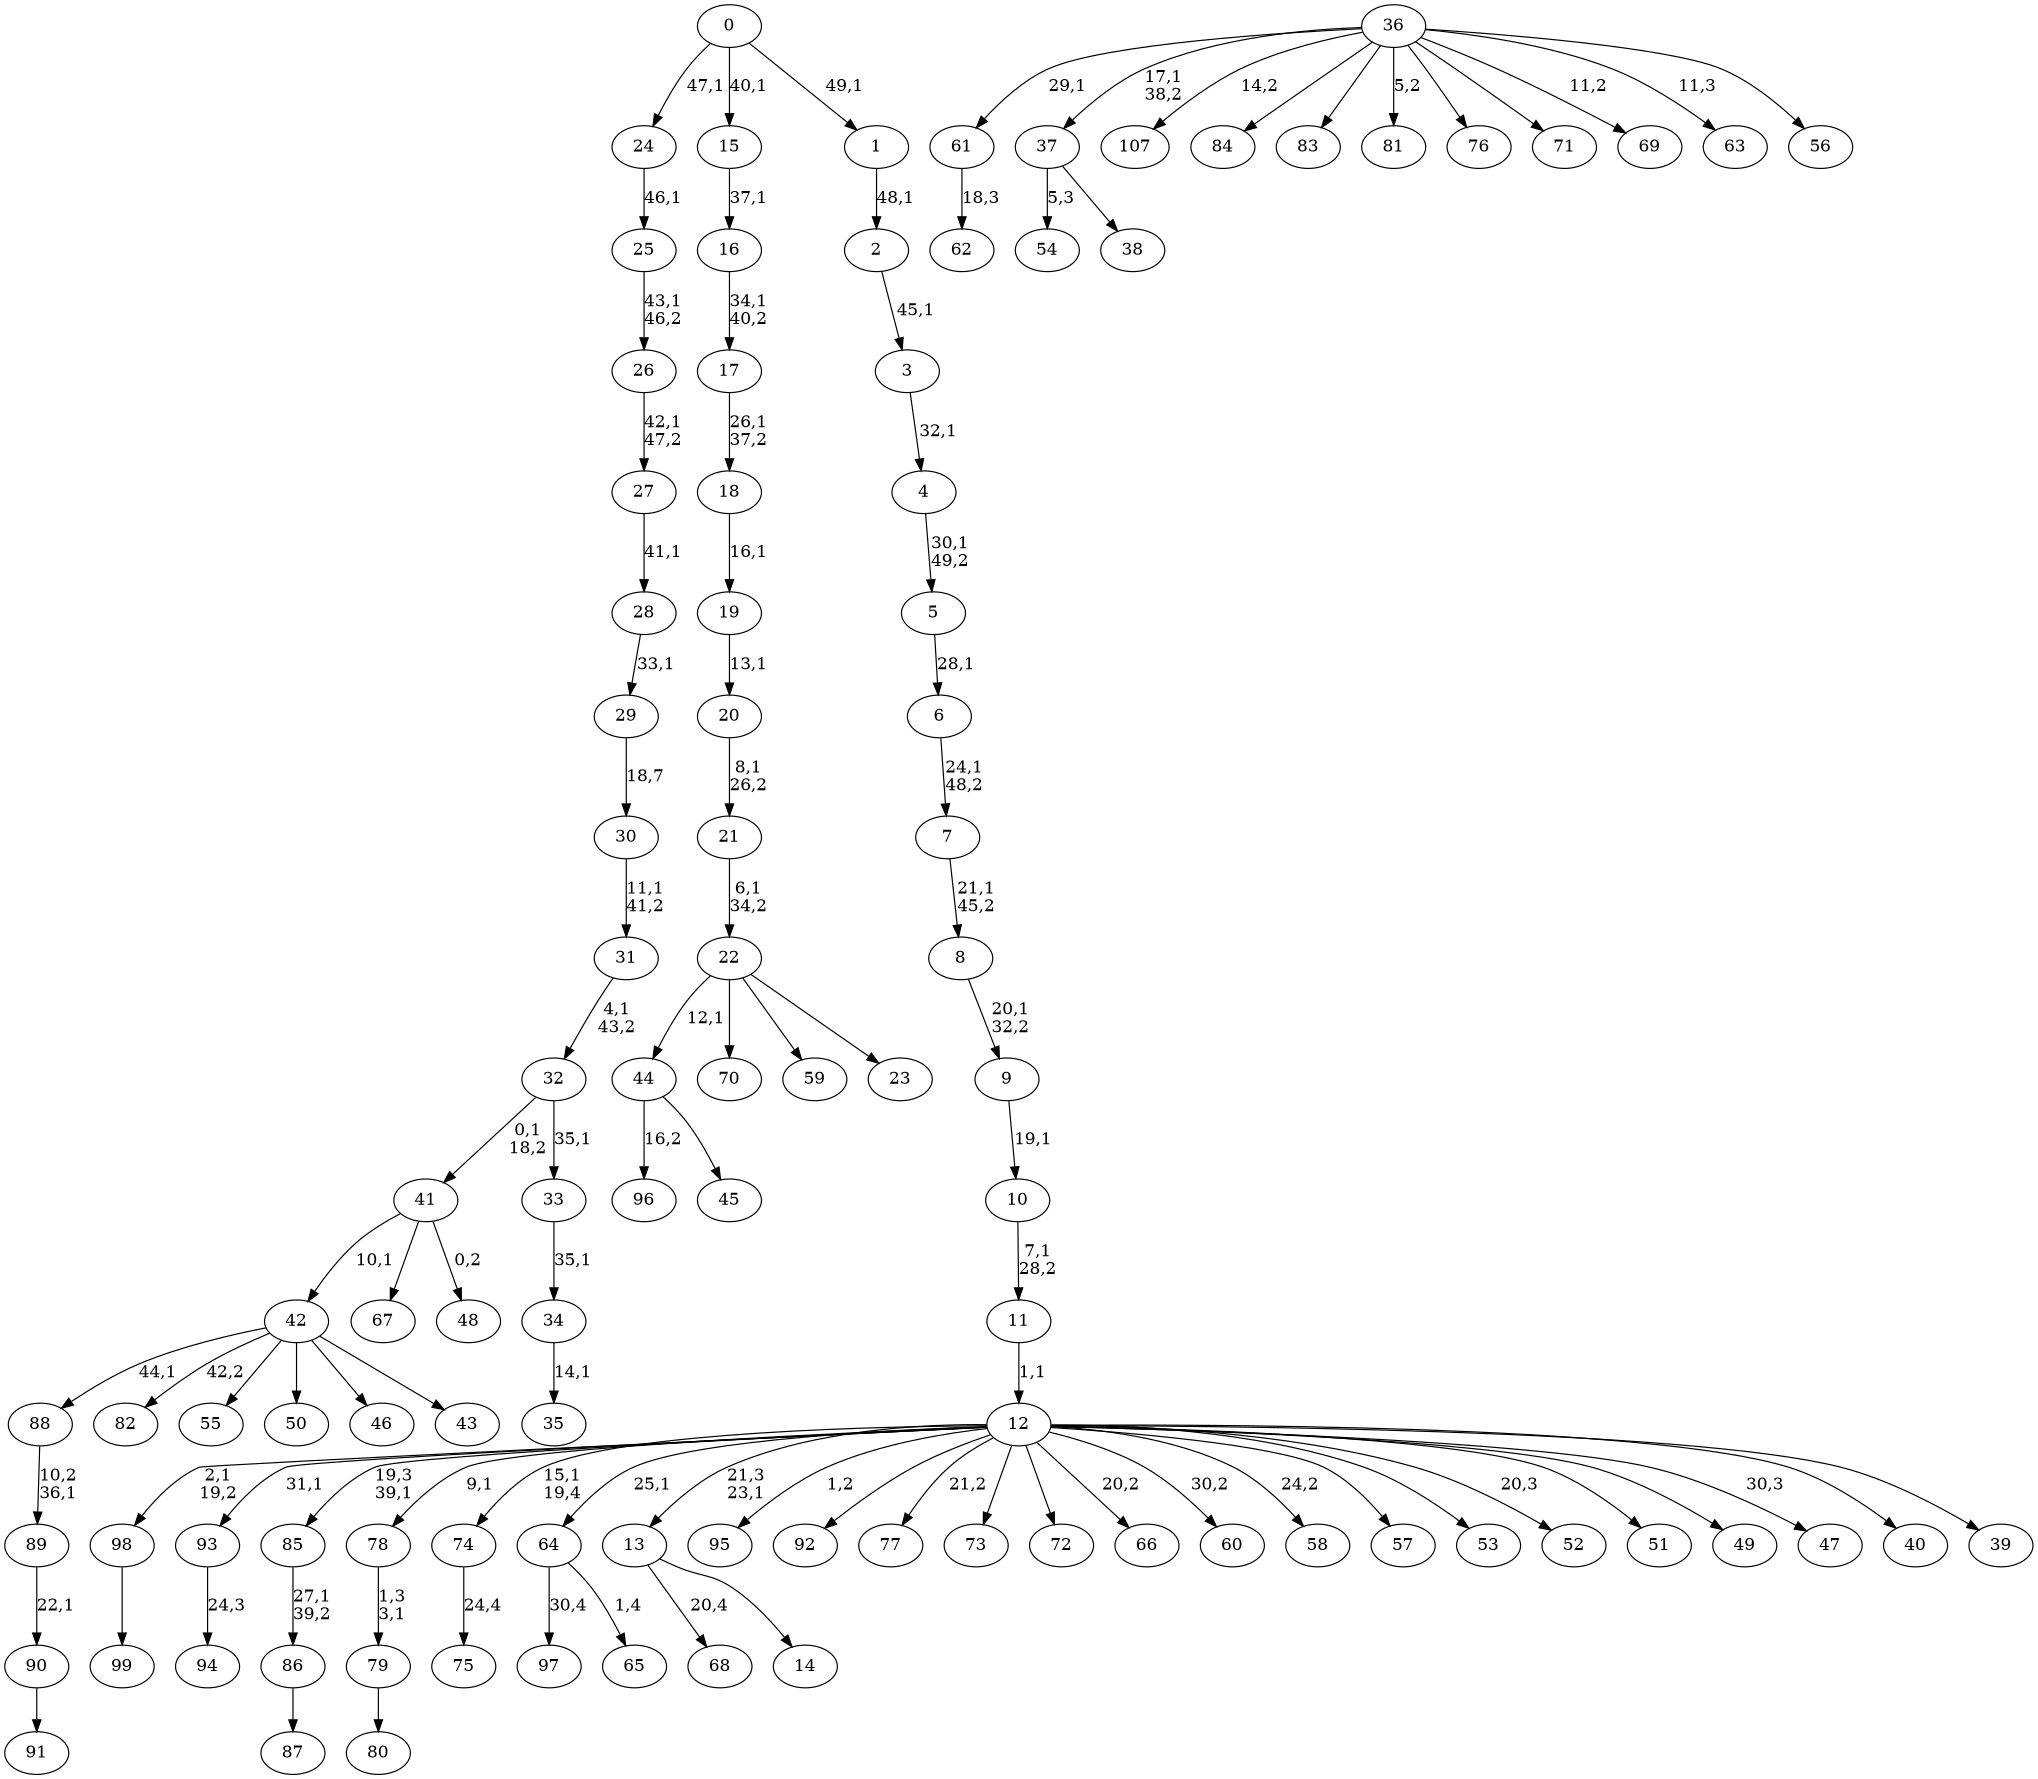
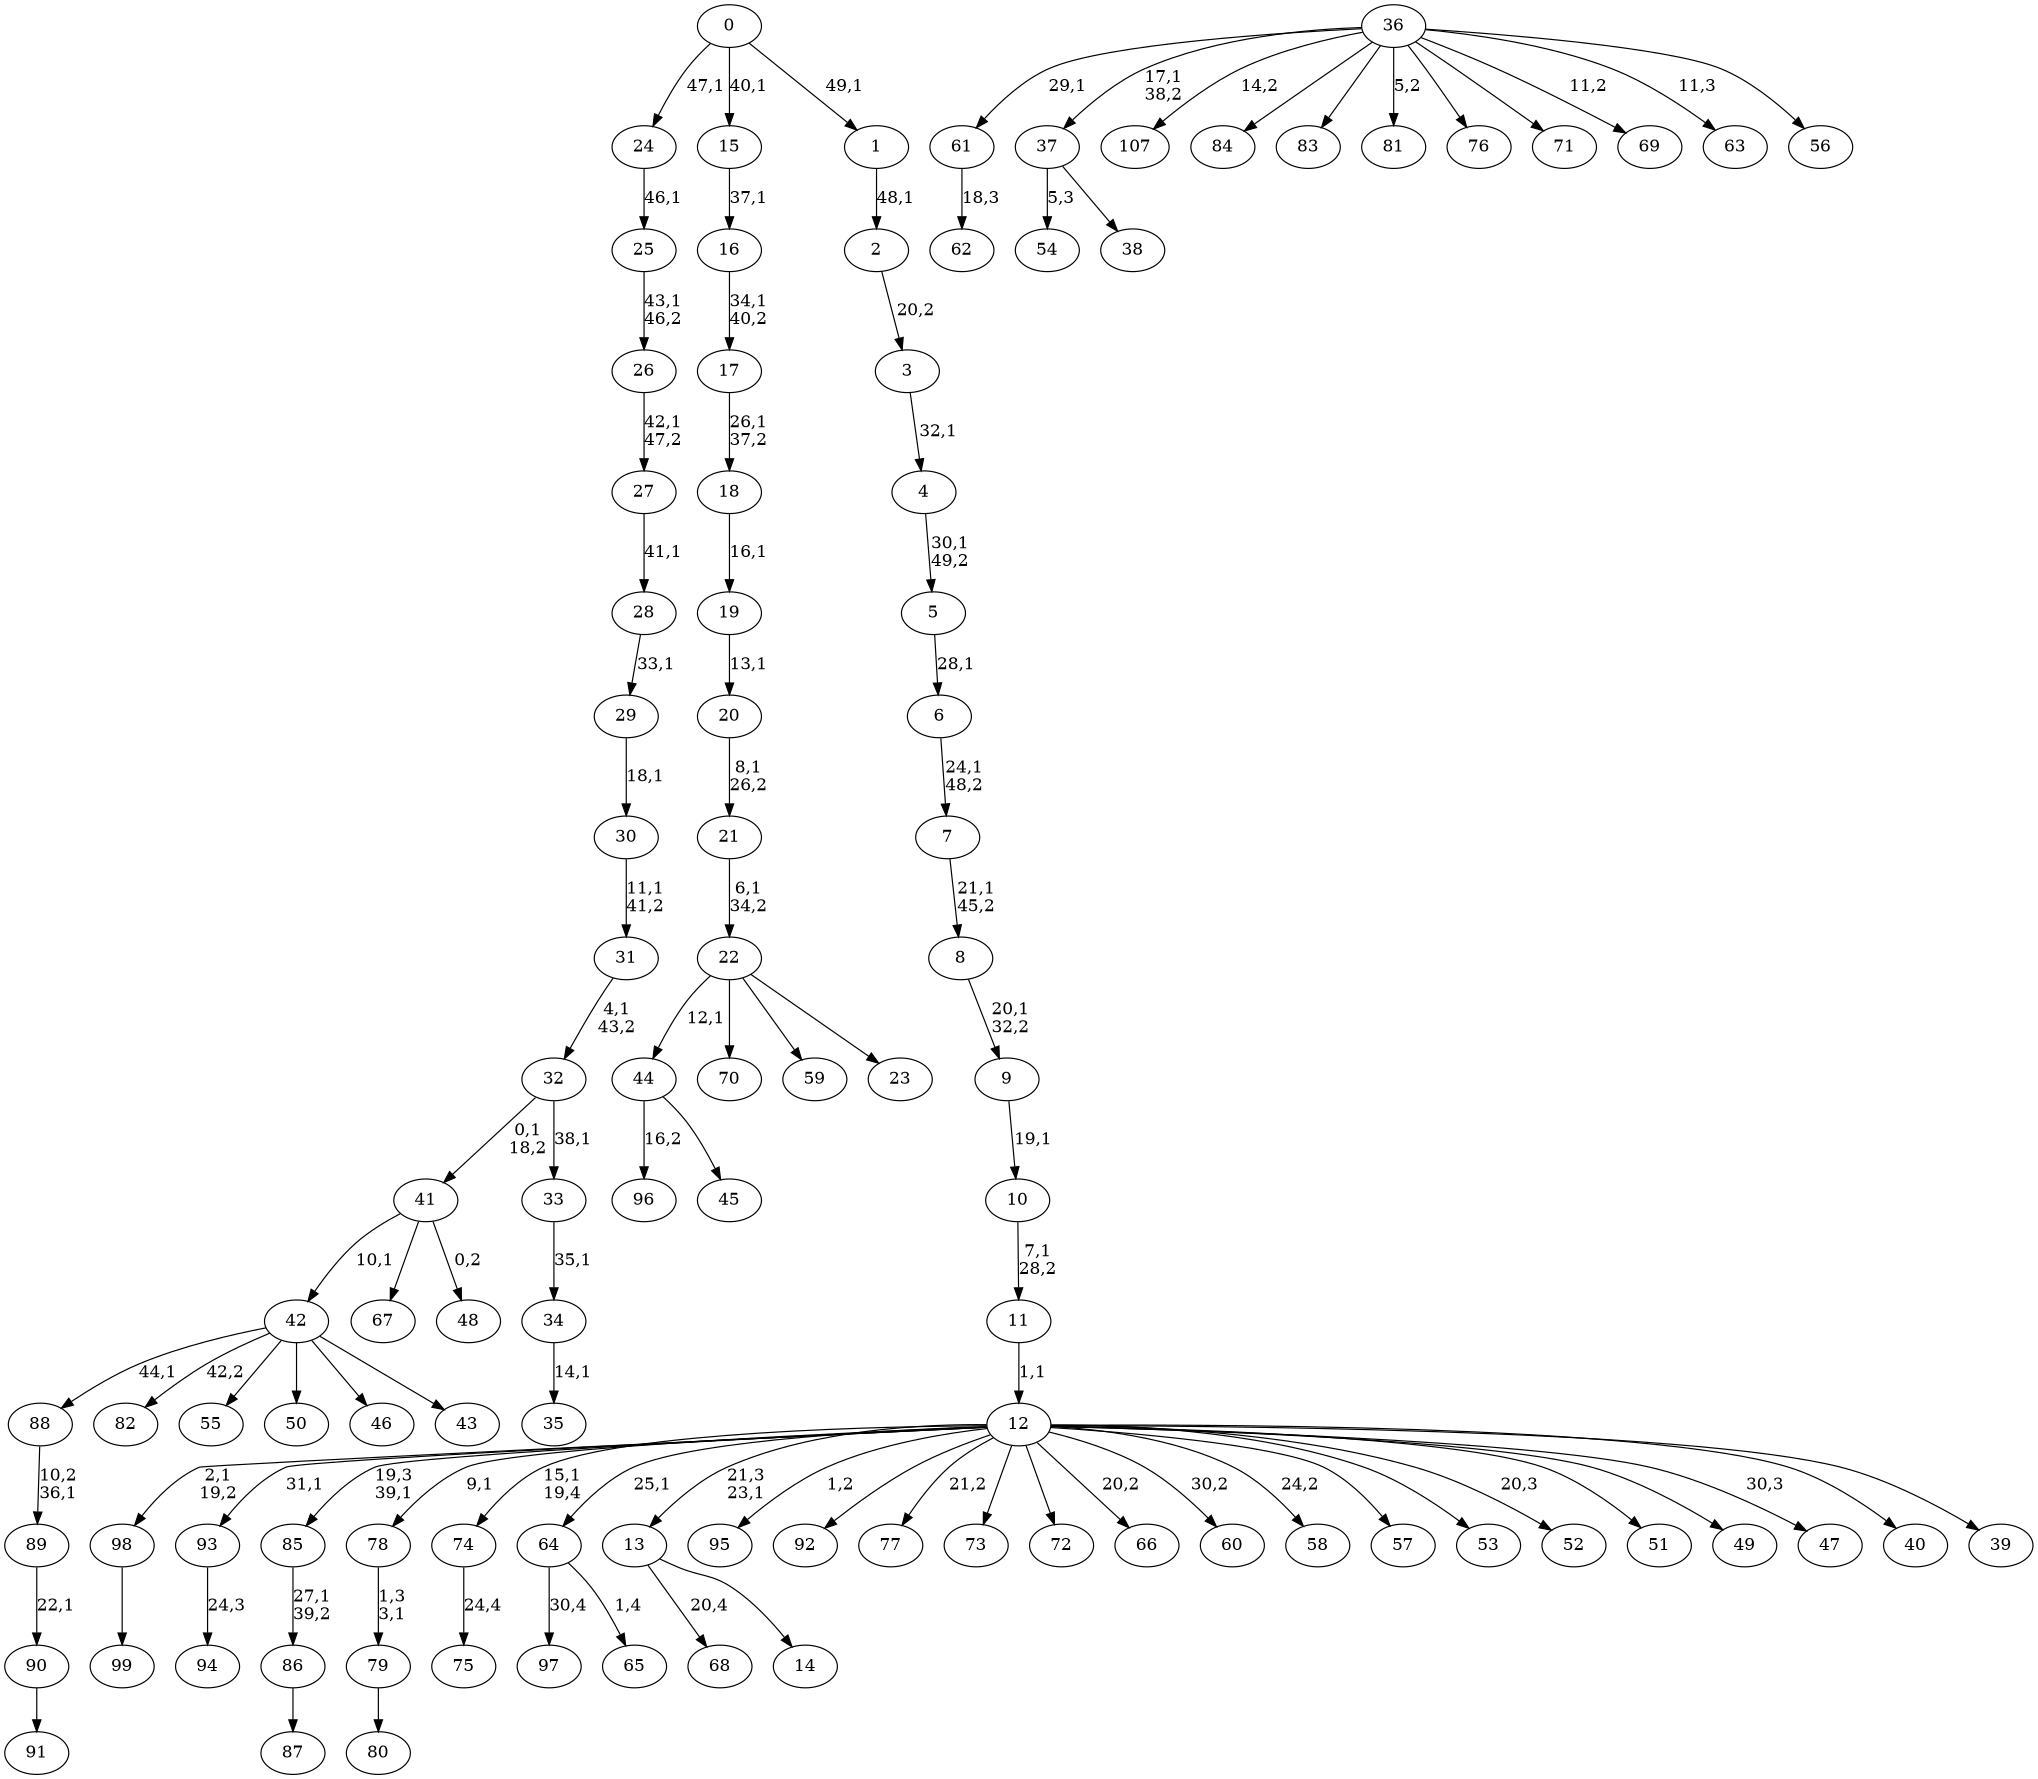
edge "2" -> "3": label "45,1" -> "20,2"
edge "29" -> "30": label "18,7" -> "18,1"
edge "32" -> "33": label "35,1" -> "38,1"
